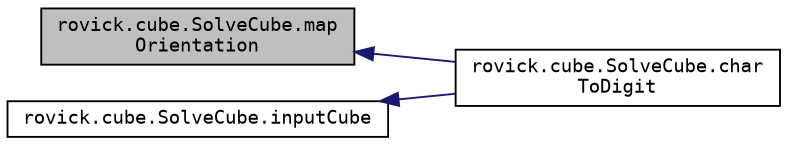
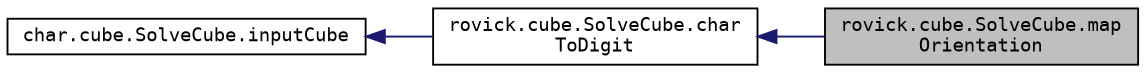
edge "rovick.cube.SolveCube.char ToDigit" -> "rovick.cube.SolveCube.map Orientation": reversed
node "rovick.cube.SolveCube.inputCube": label "rovick.cube.SolveCube.inputCube" -> "char.cube.SolveCube.inputCube"
